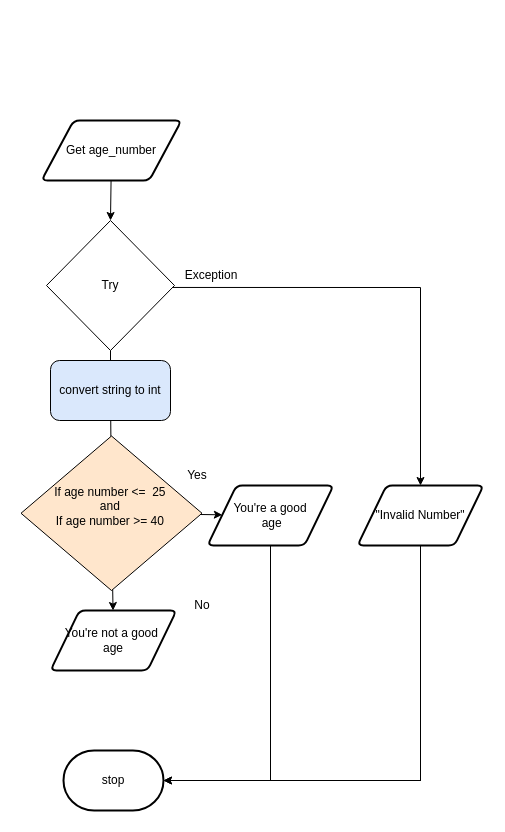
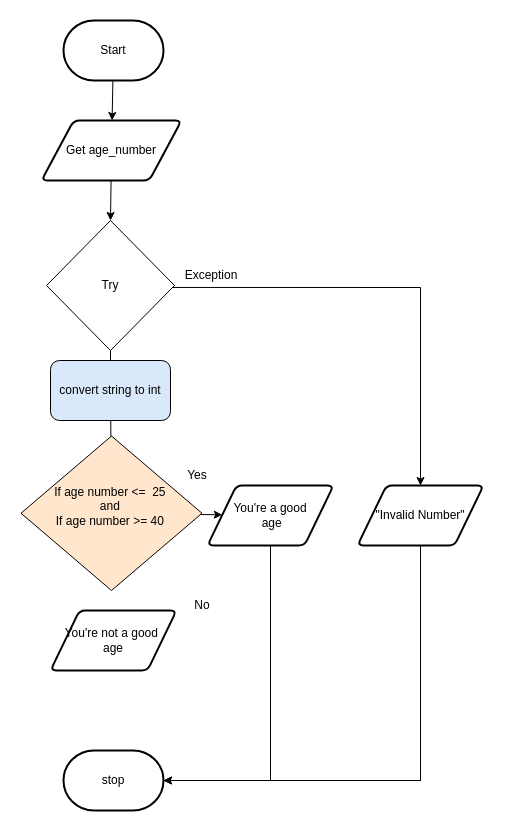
node "Start": added
edge "Start" -> "Get age_number": added
edge "If age number <= 25 and If age number >= 40" -> "You're not a good age": removed
